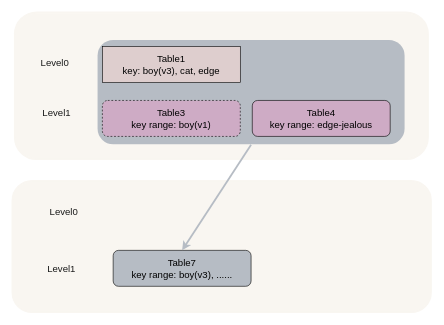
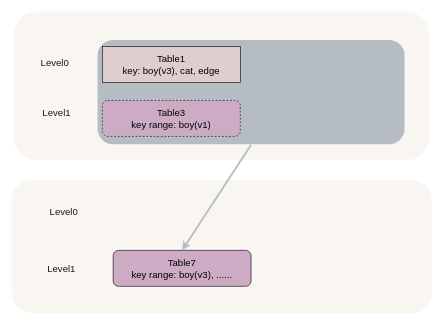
node "Table4 key range: edge-jealous": removed
node "Table7 key range: boy(v3), ......": fillcolor #b6bcc4 -> #ceabc5
